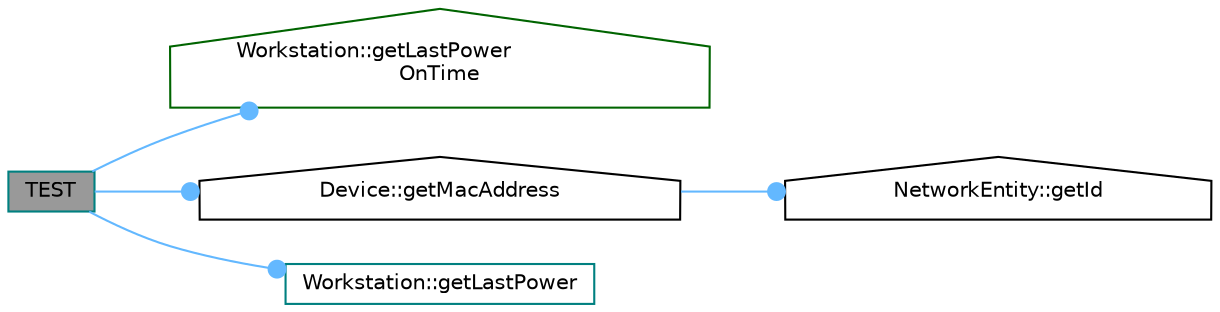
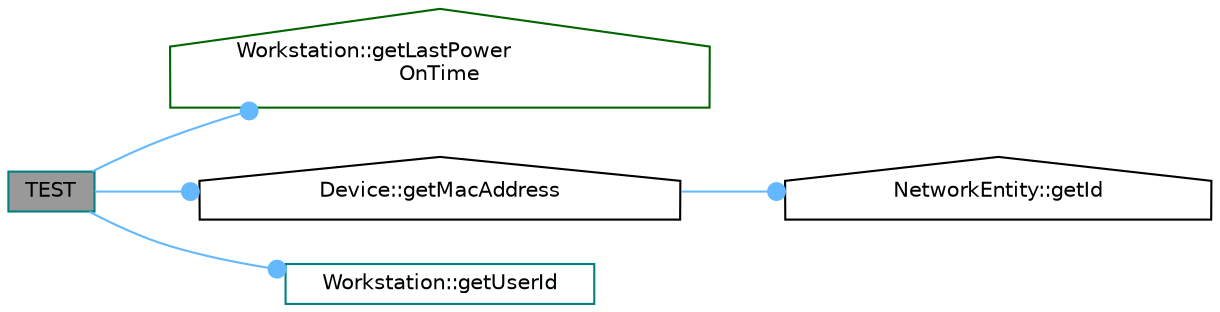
node "Workstation::getLastPower": label "Workstation::getLastPower" -> "Workstation::getUserId"
